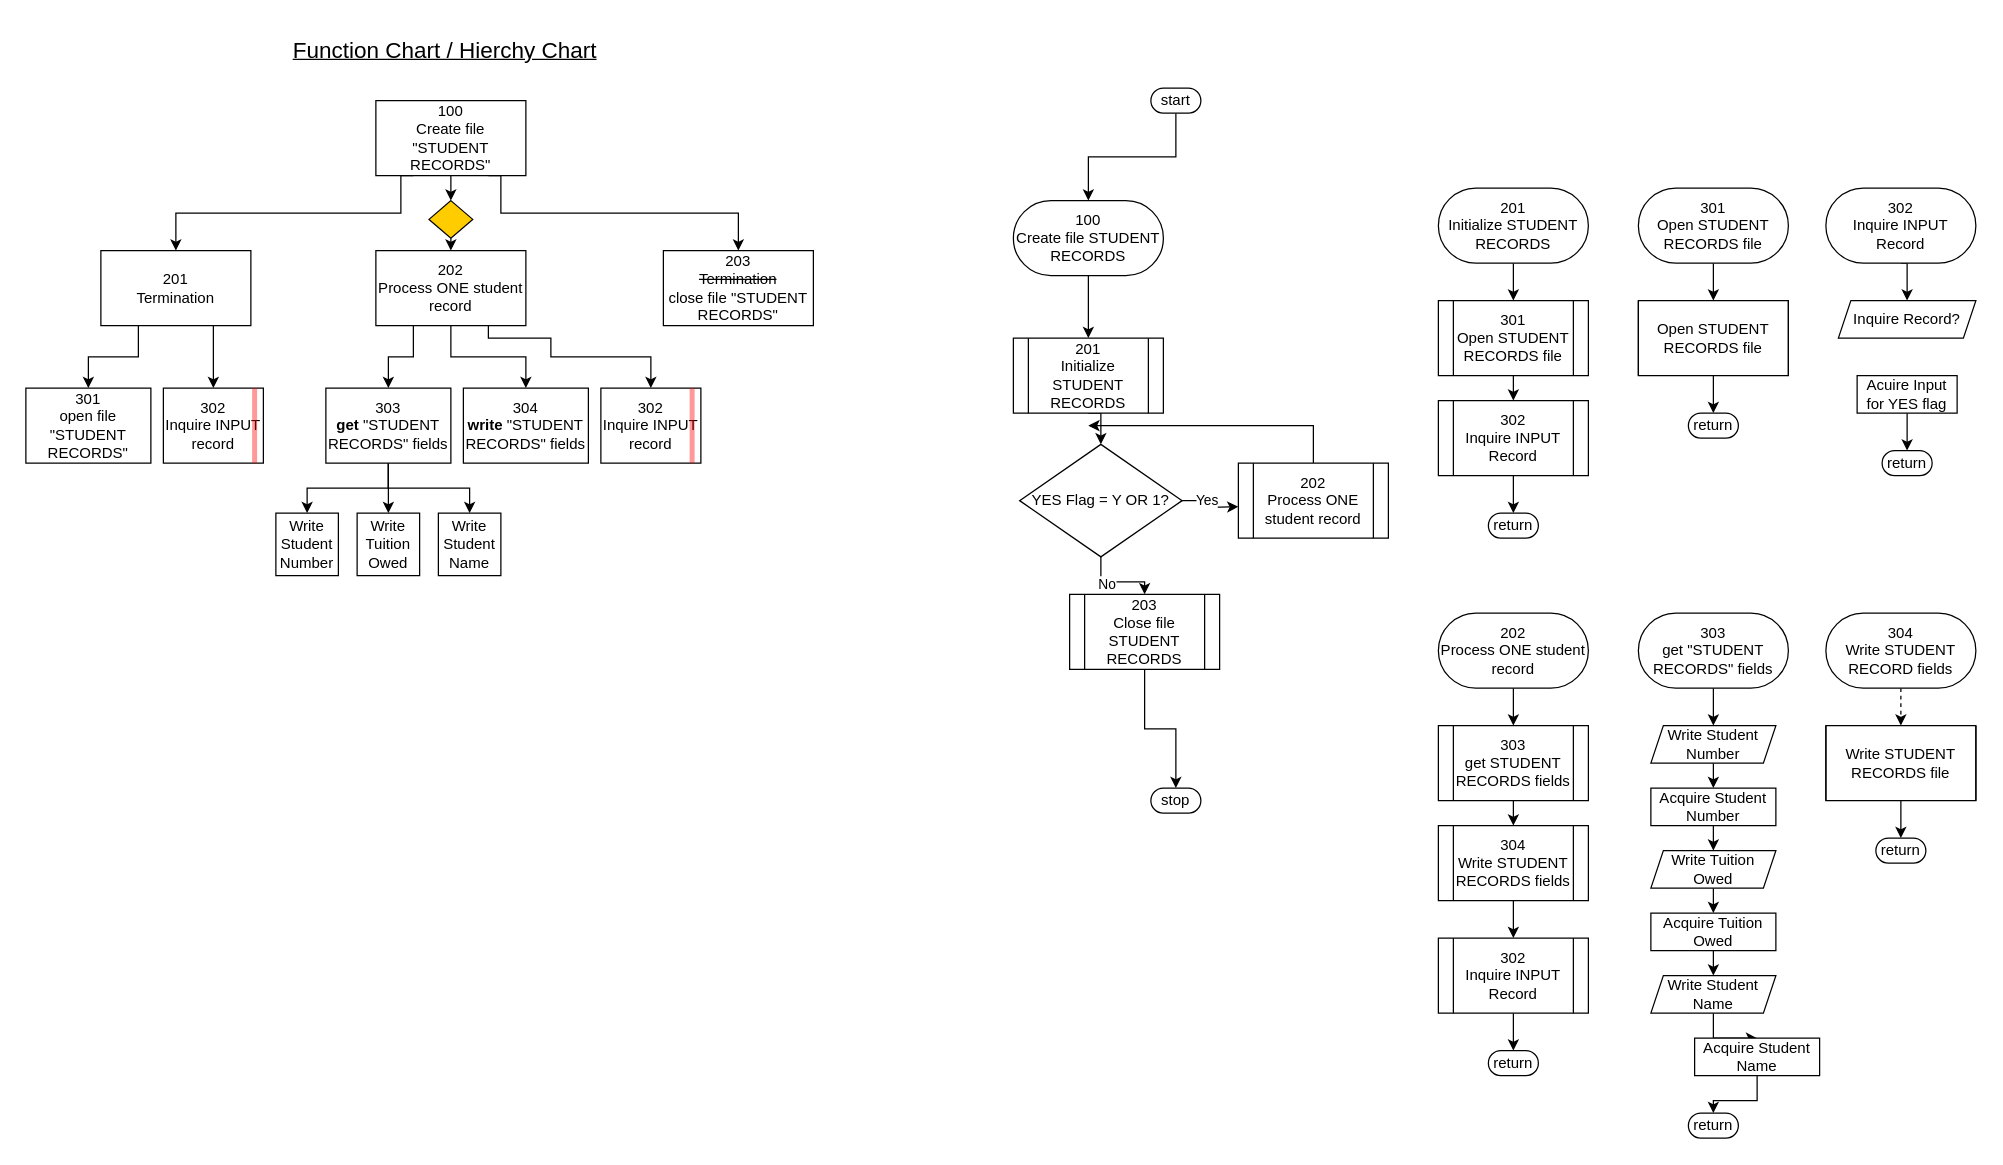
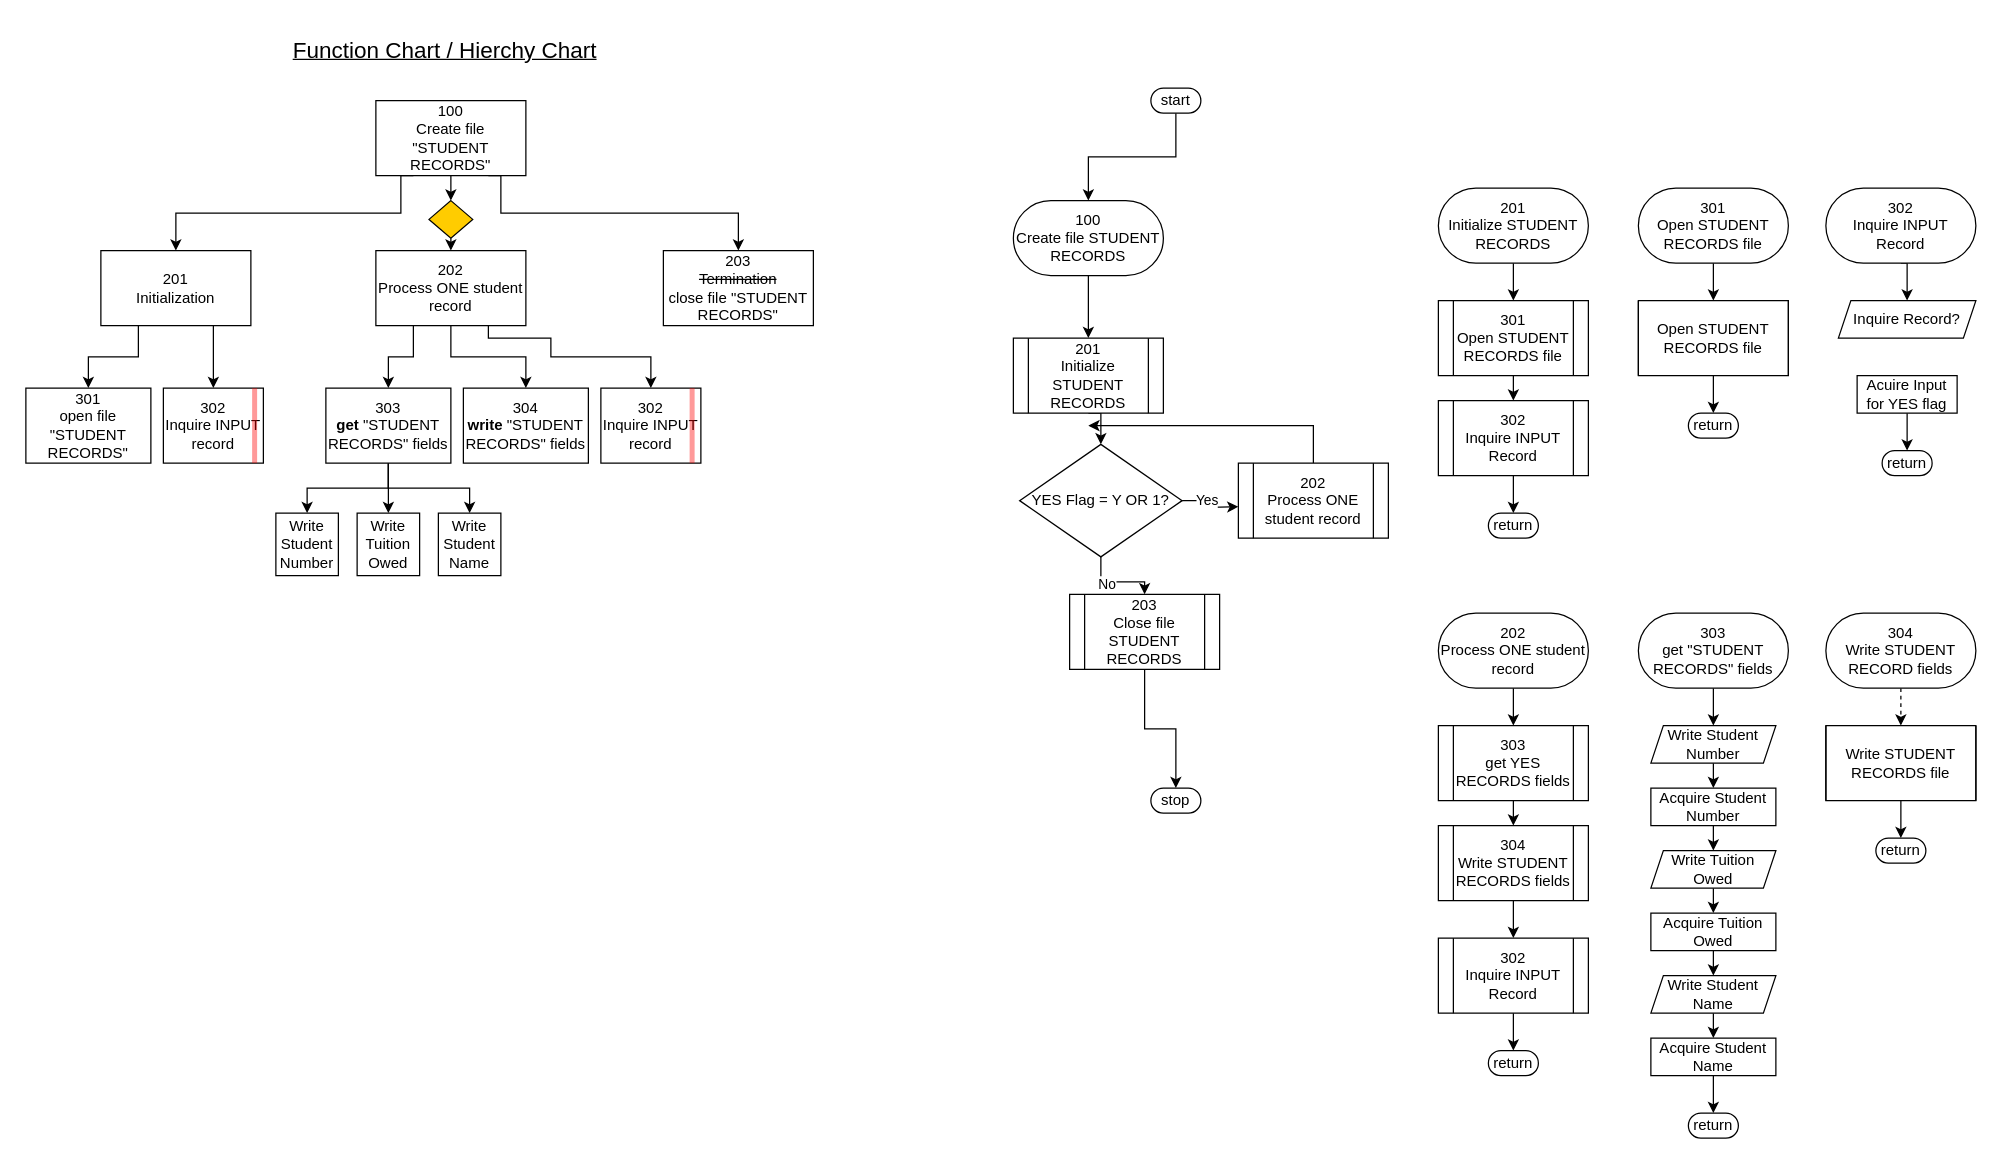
node "201 Termination": label "201 Termination" -> "201 Initialization"
node "303get STUDENT RECORDS fields": label "303get STUDENT RECORDS fields" -> "303get YES RECORDS fields"
node "Acquire Student Name": moved (1757, 1057) -> (1713, 1057)
